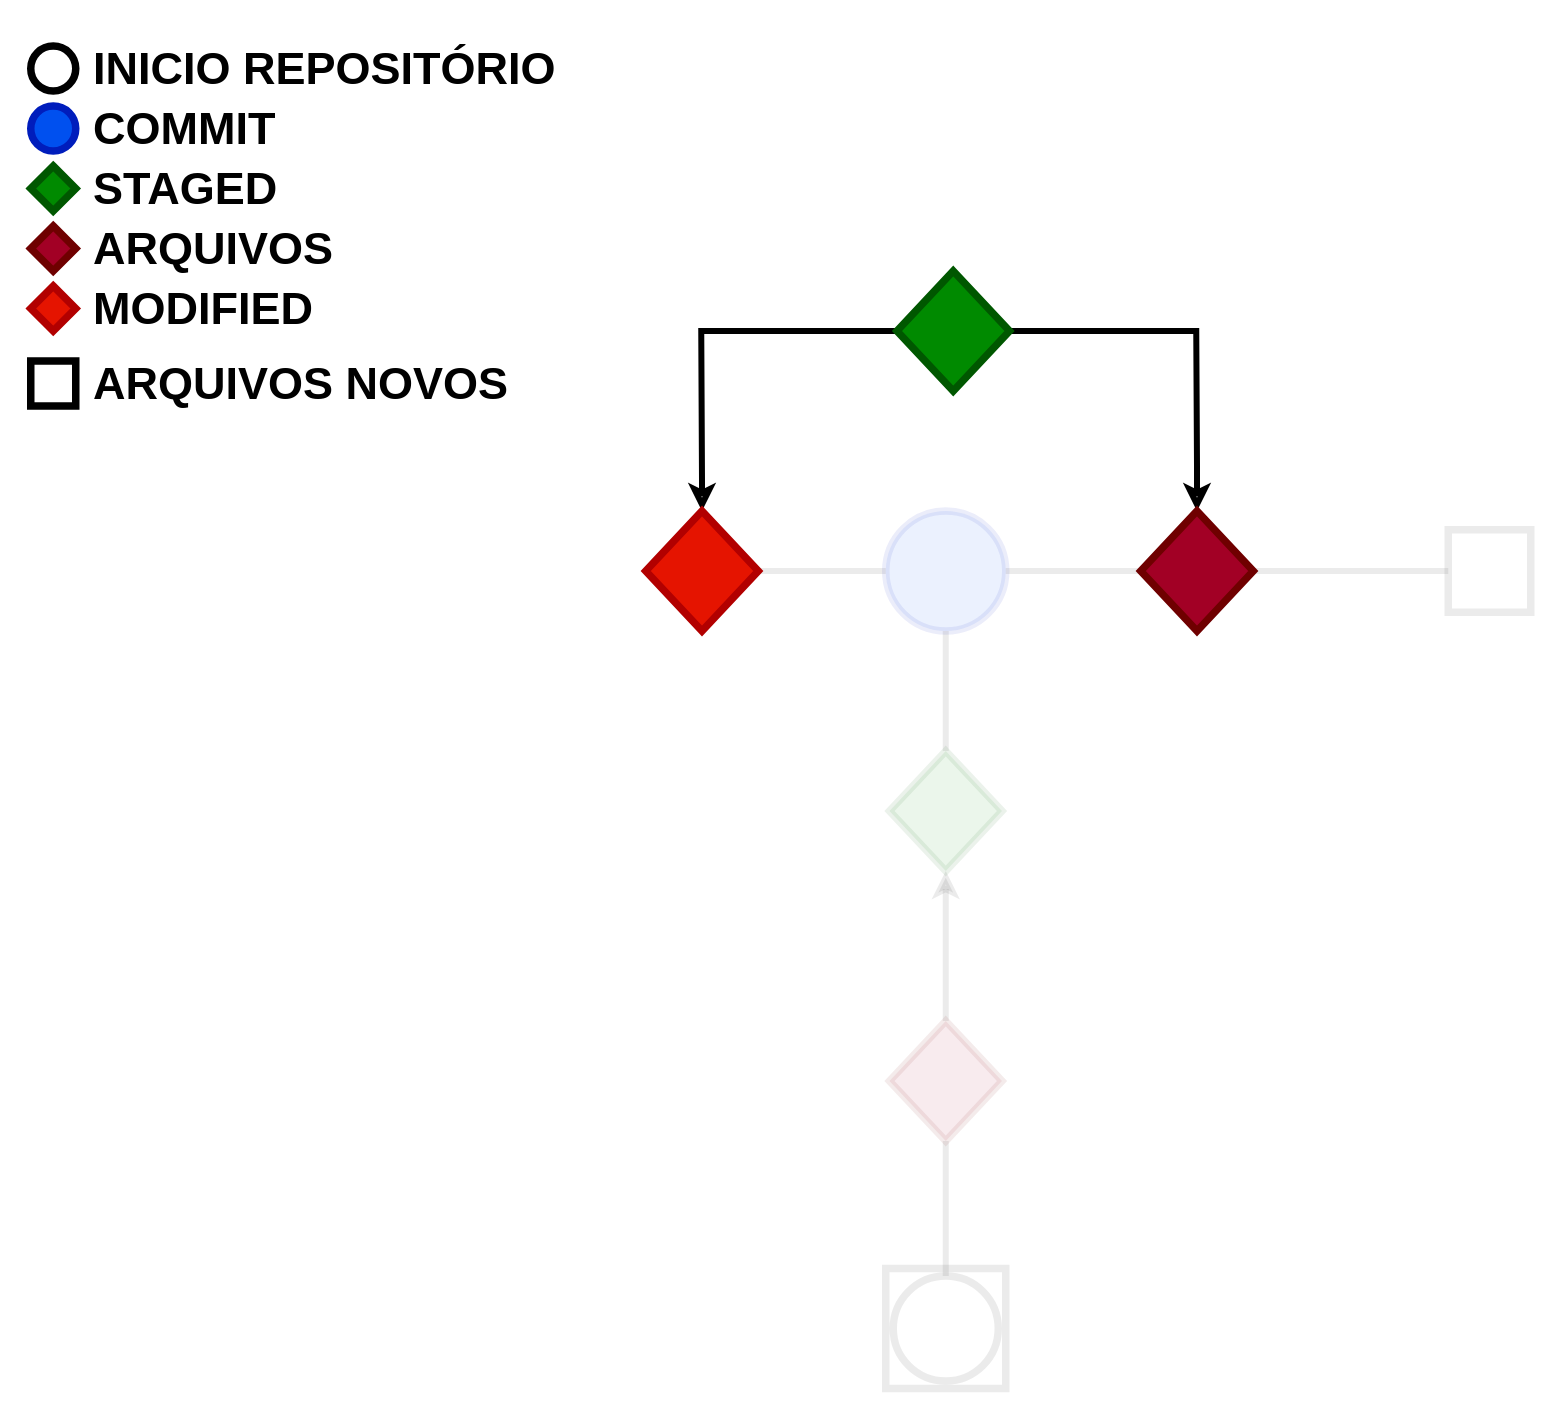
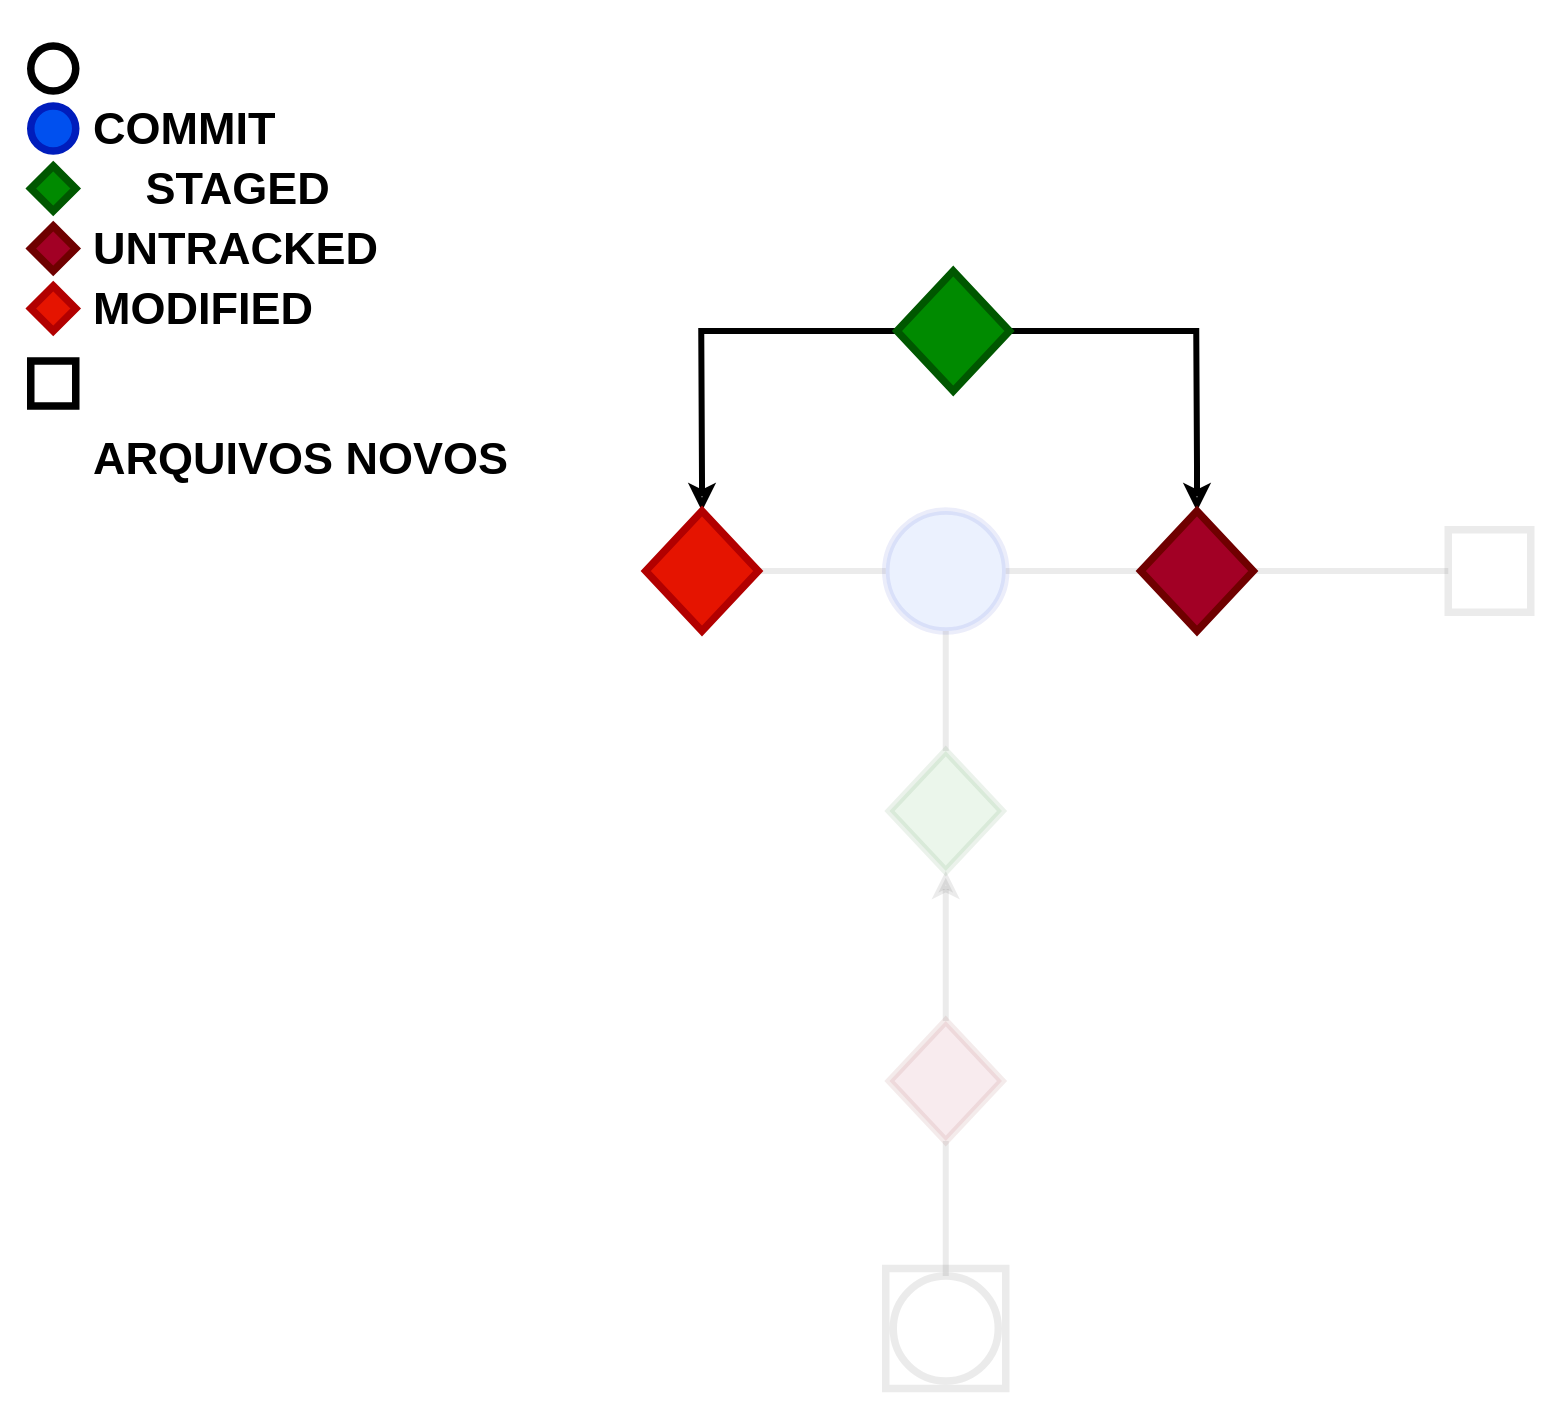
node "INICIO REPOSITÓRIO": removed
node "STAGED": moved (196, 188) -> (248, 188)
node "ARQUIVOS": label "ARQUIVOS" -> "UNTRACKED"
node "ARQUIVOS NOVOS": moved (323, 383) -> (323, 458)
